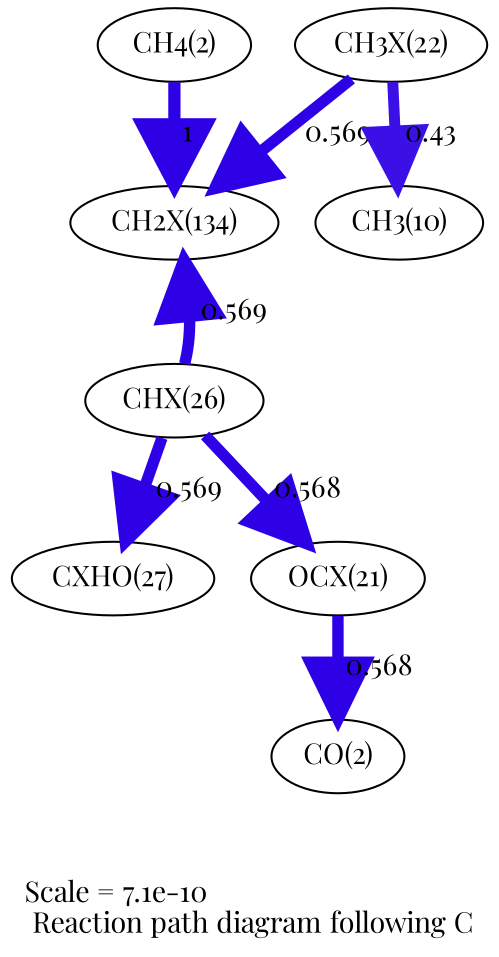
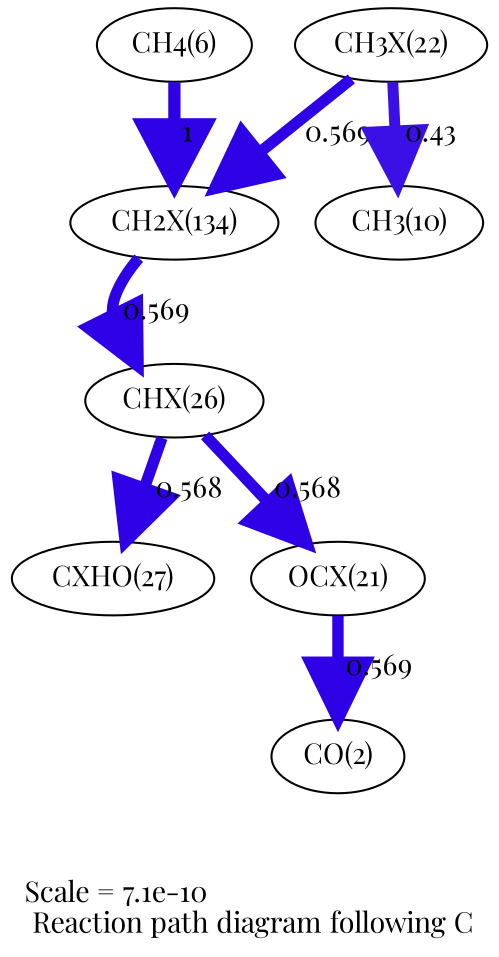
node "CH4(2)": label "CH4(2)" -> "CH4(6)"
edge "CHX(26)" -> "CH2X(134)": reversed
edge "CHX(26)" -> "CXHO(27)": label " 0.569" -> " 0.568"
edge "OCX(21)" -> "CO(2)": label " 0.568" -> " 0.569"
